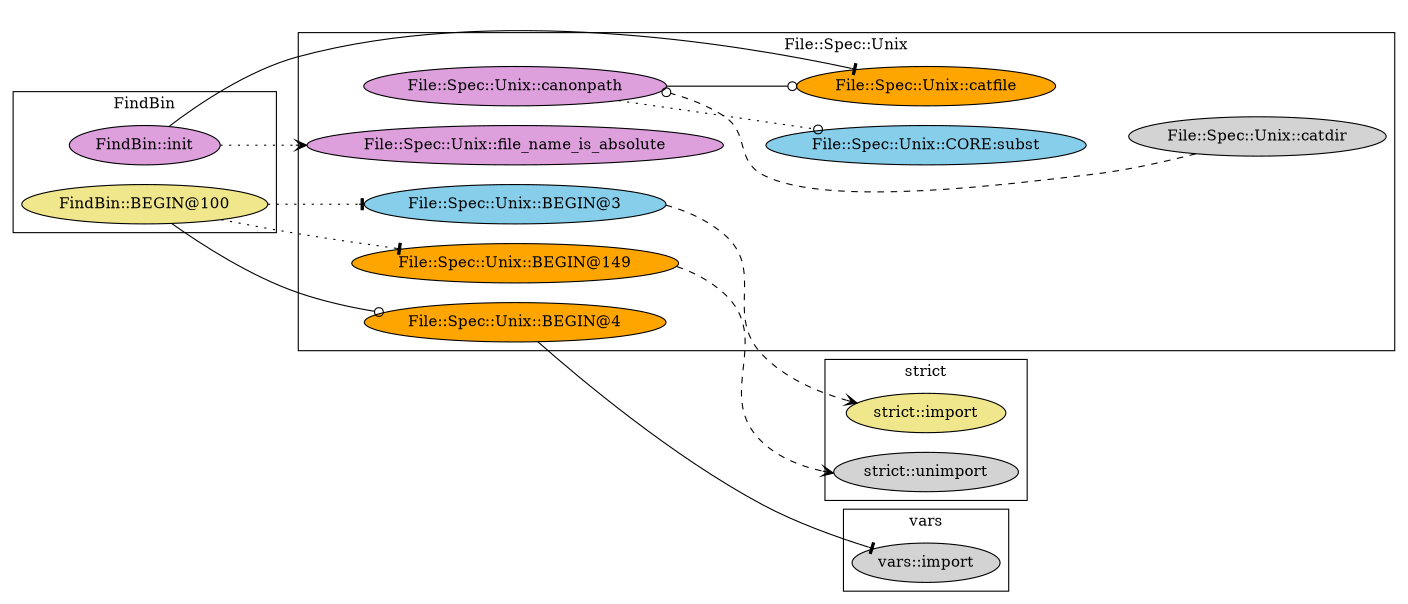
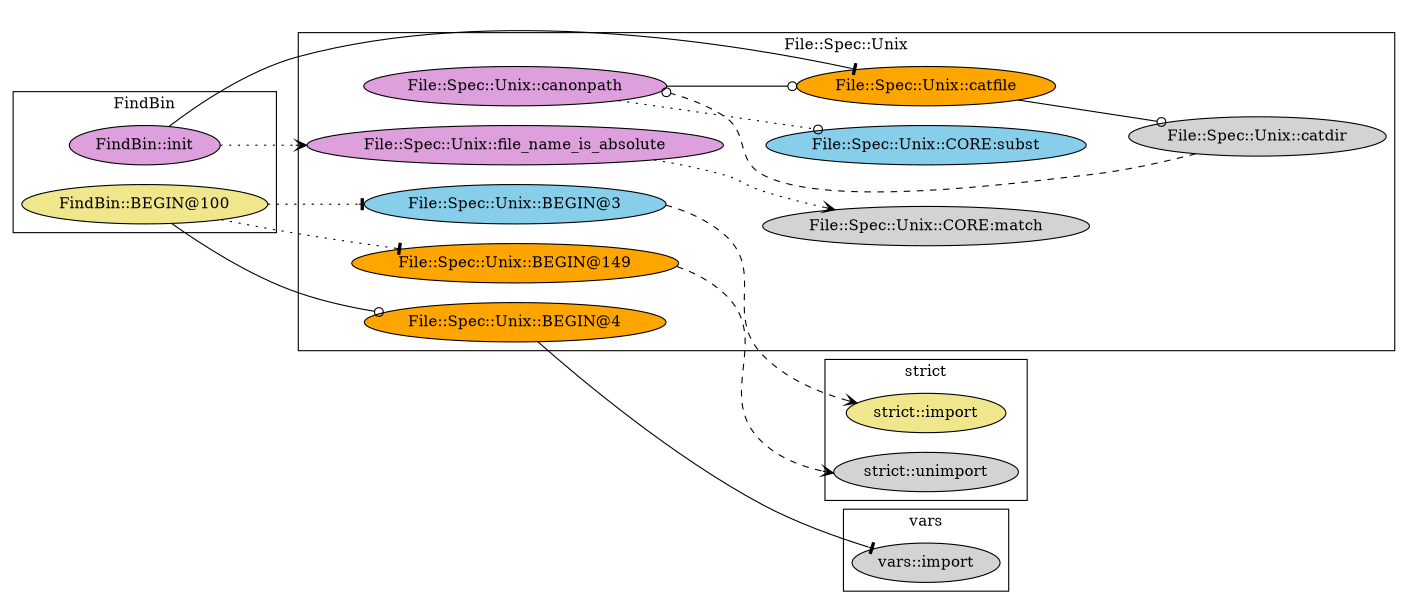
edge "File::Spec::Unix::catfile" -> "File::Spec::Unix::catdir": added
node "File::Spec::Unix::CORE:match": added
